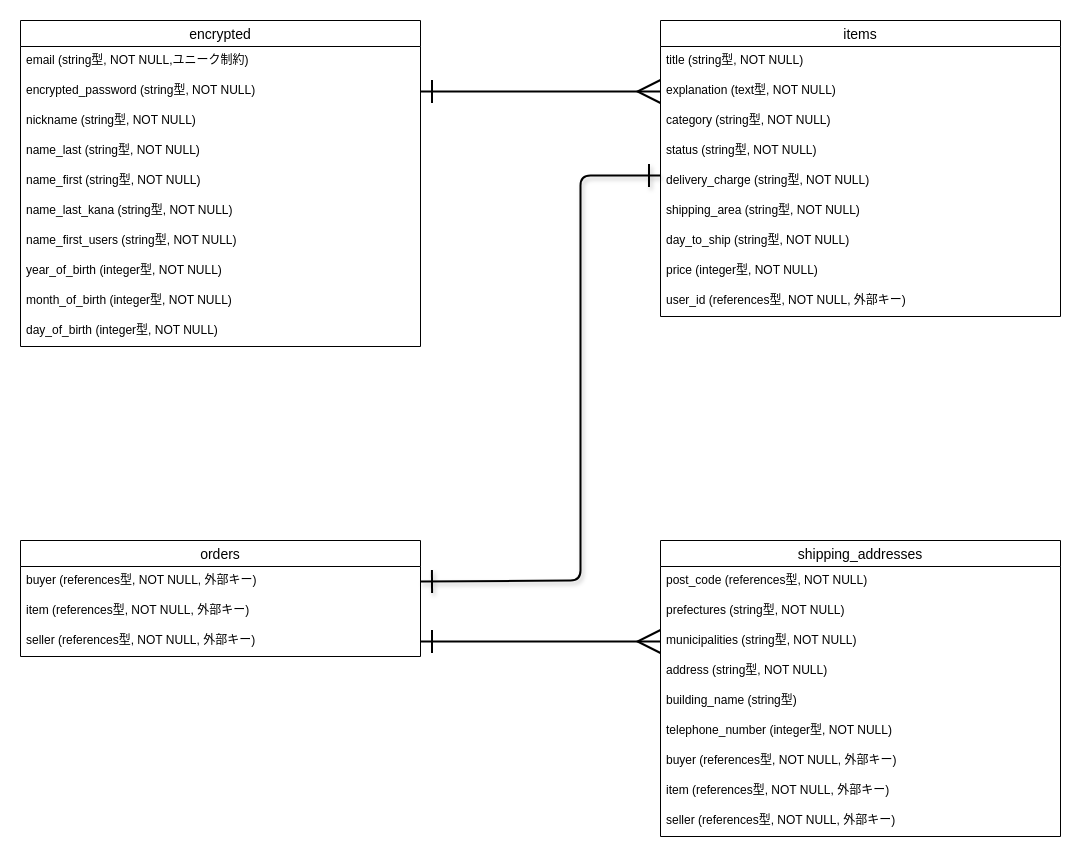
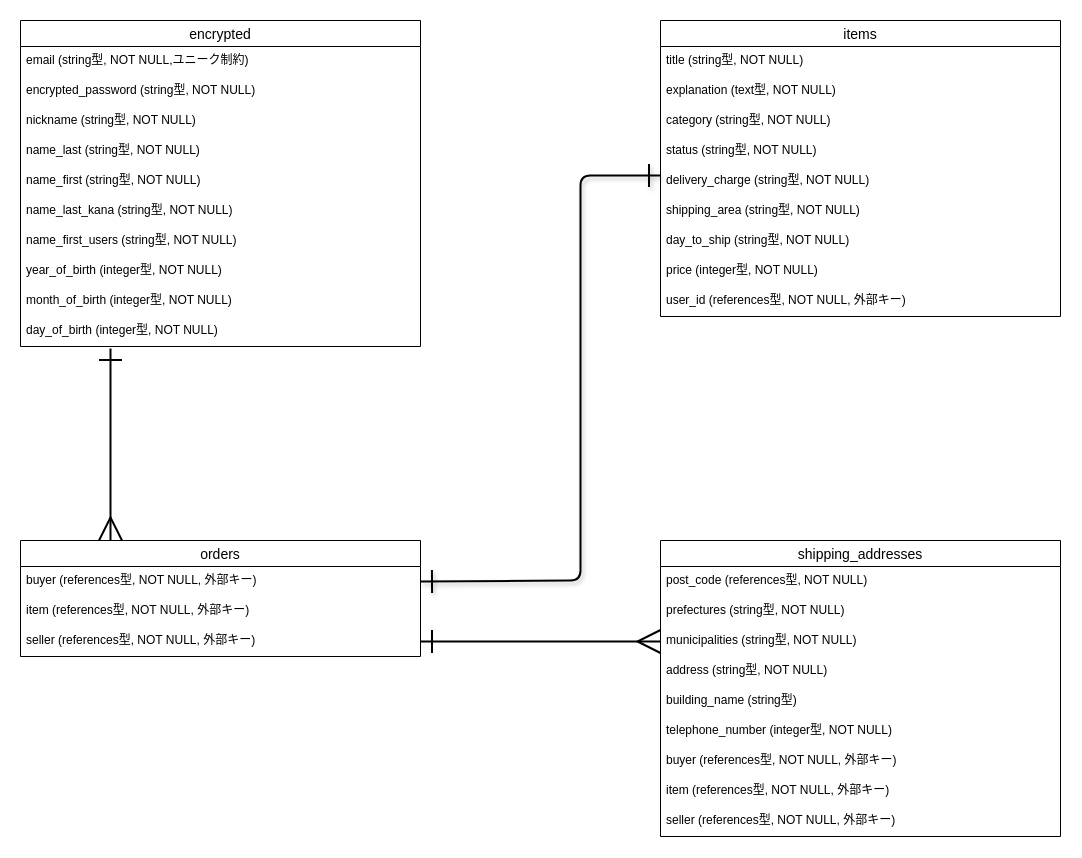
edge "encrypted_password (string型, NOT NULL)" -- "explanation (text型, NOT NULL)": removed
edge "day_of_birth (integer型, NOT NULL)" -- "orders": added
